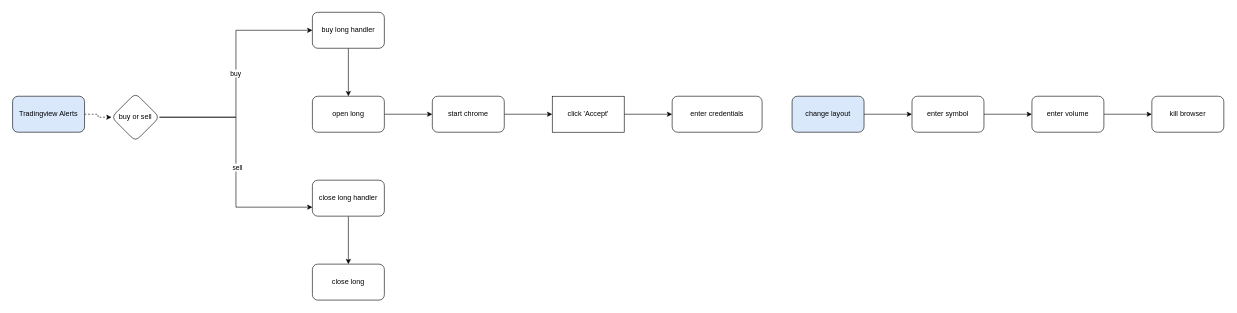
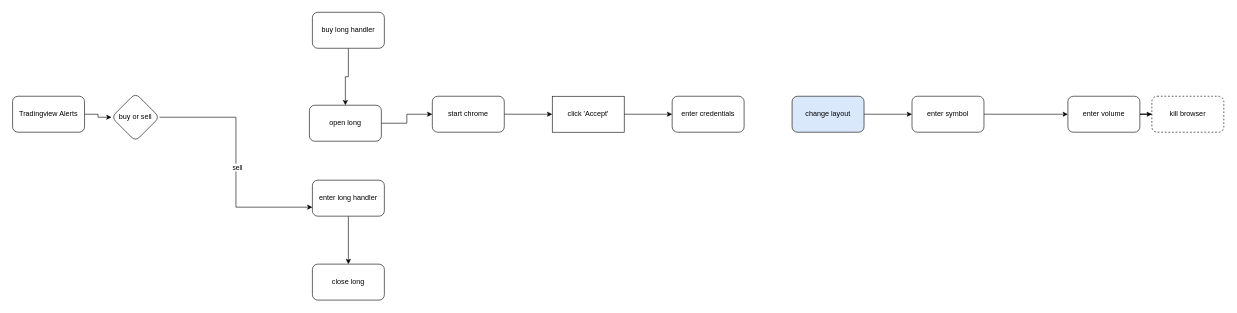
edge "buy or sell" -> "buy long handler": removed, label "buy"
node "Tradingview Alerts": fillcolor #dae8fc -> #ffffff
edge "Tradingview Alerts" -> "buy or sell": style dashed -> solid
node "open long": moved (348, 114) -> (345, 123)
node "enter credentials": size 90x36 -> 72x36
node "enter volume": moved (1068, 114) -> (1104, 114)
node "kill browser": style solid -> dashed
node "close long handler": label "close long handler" -> "enter long handler"
